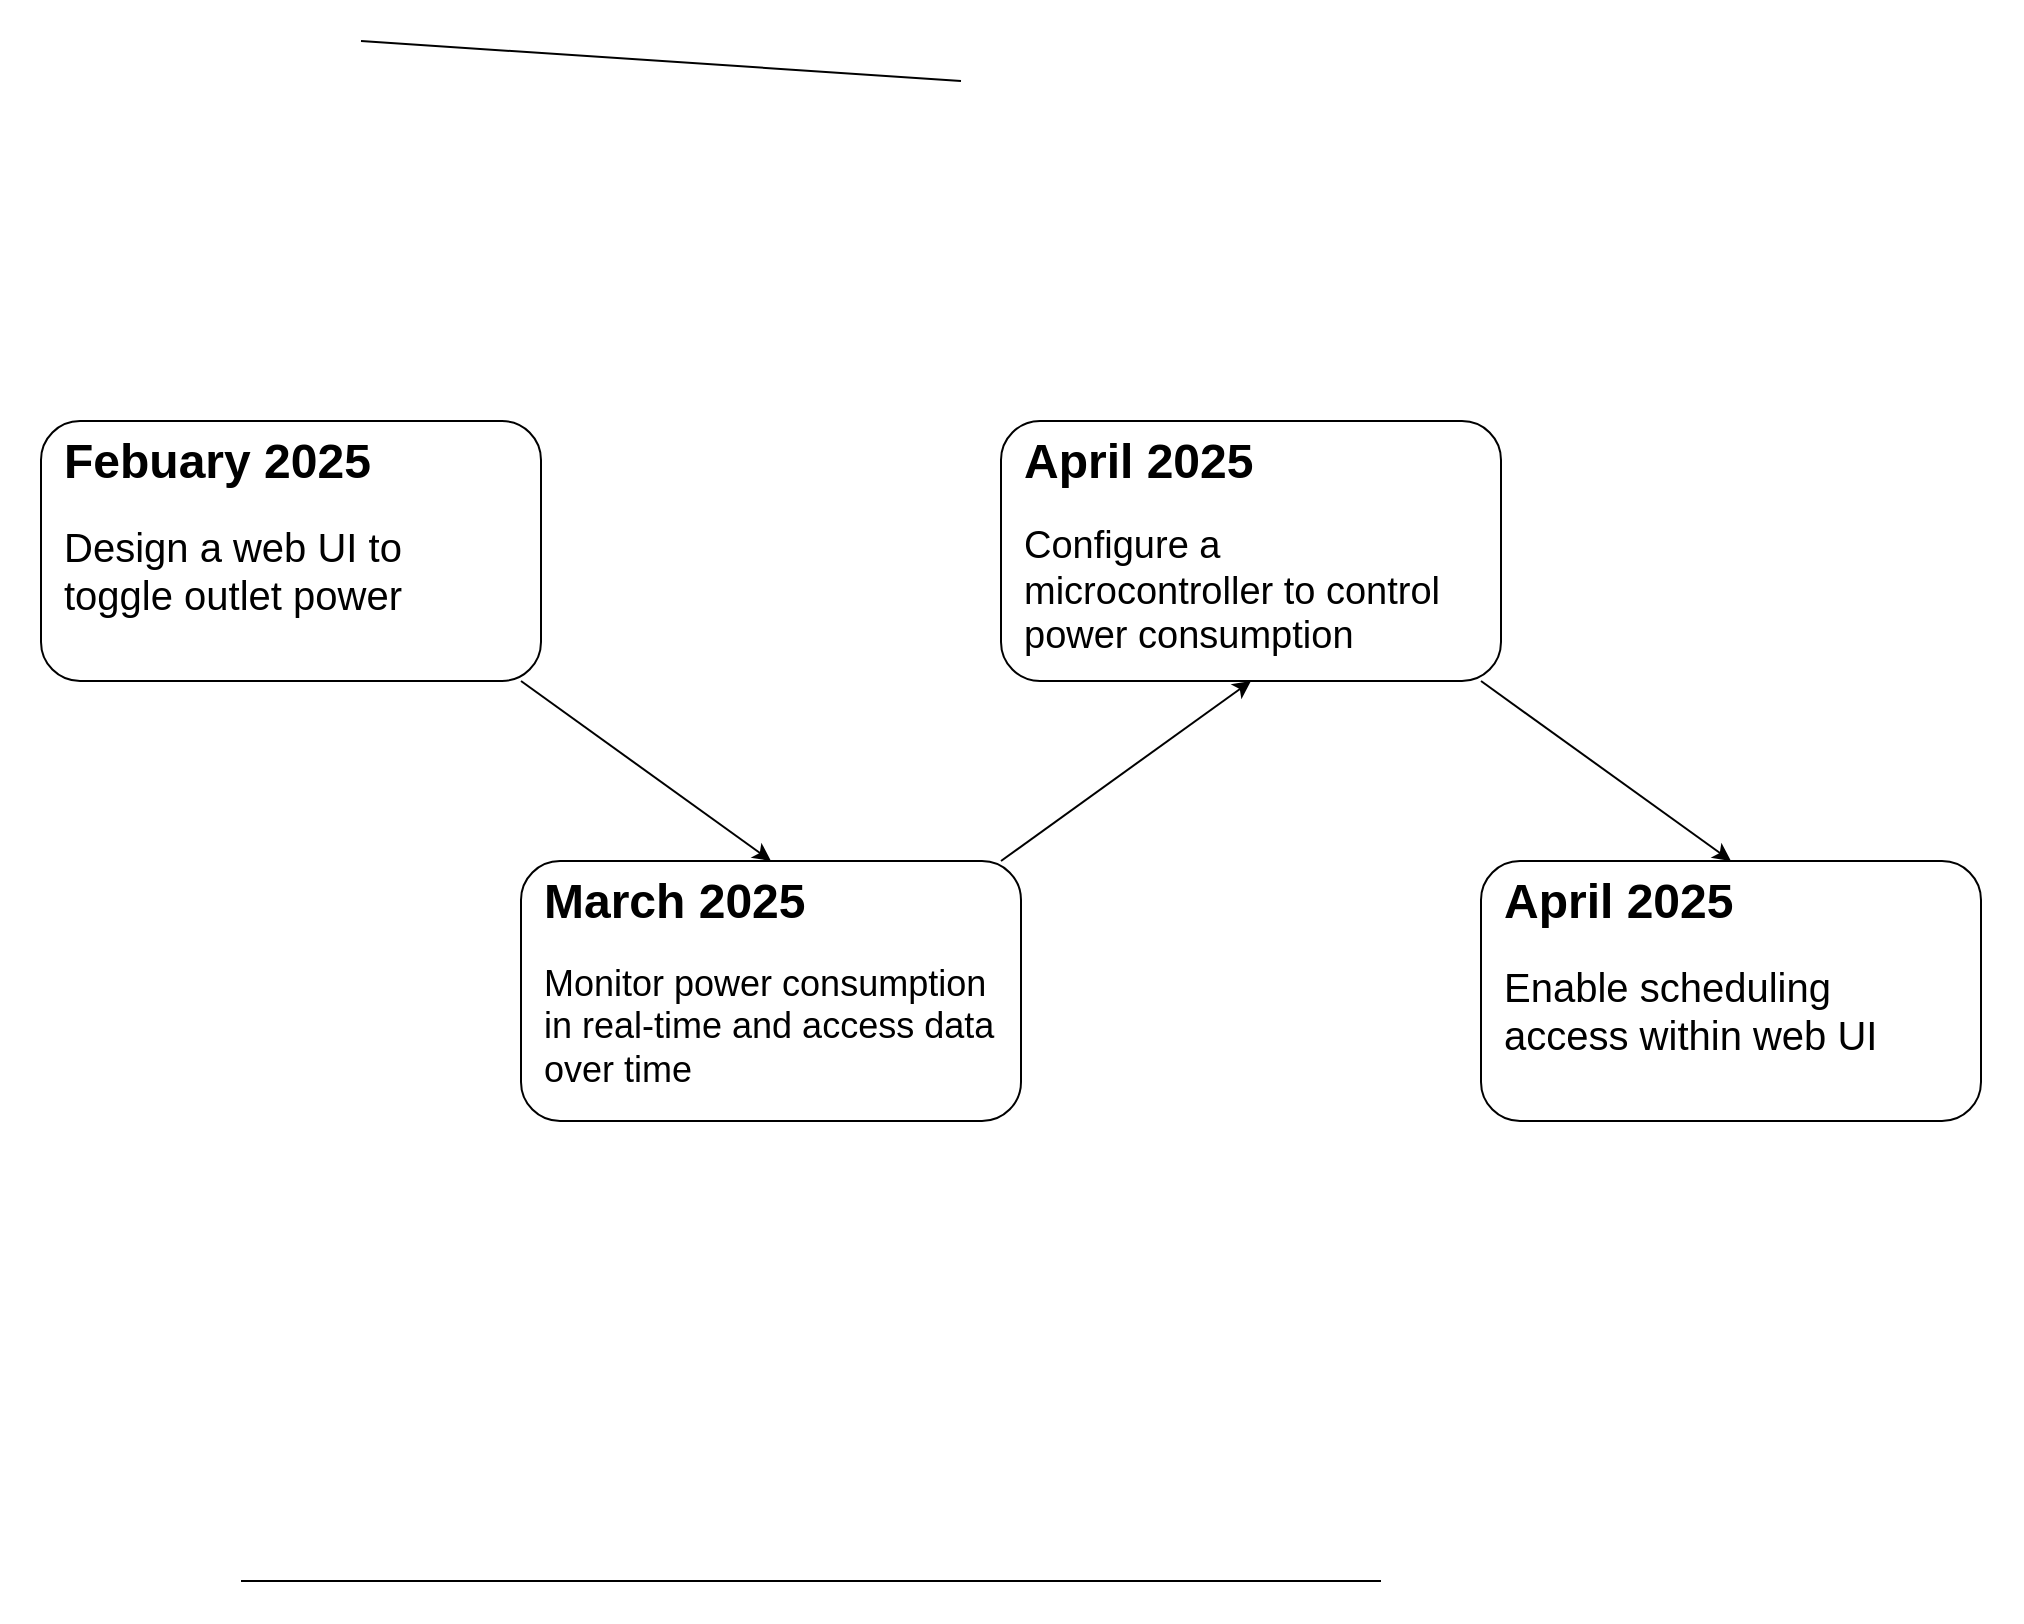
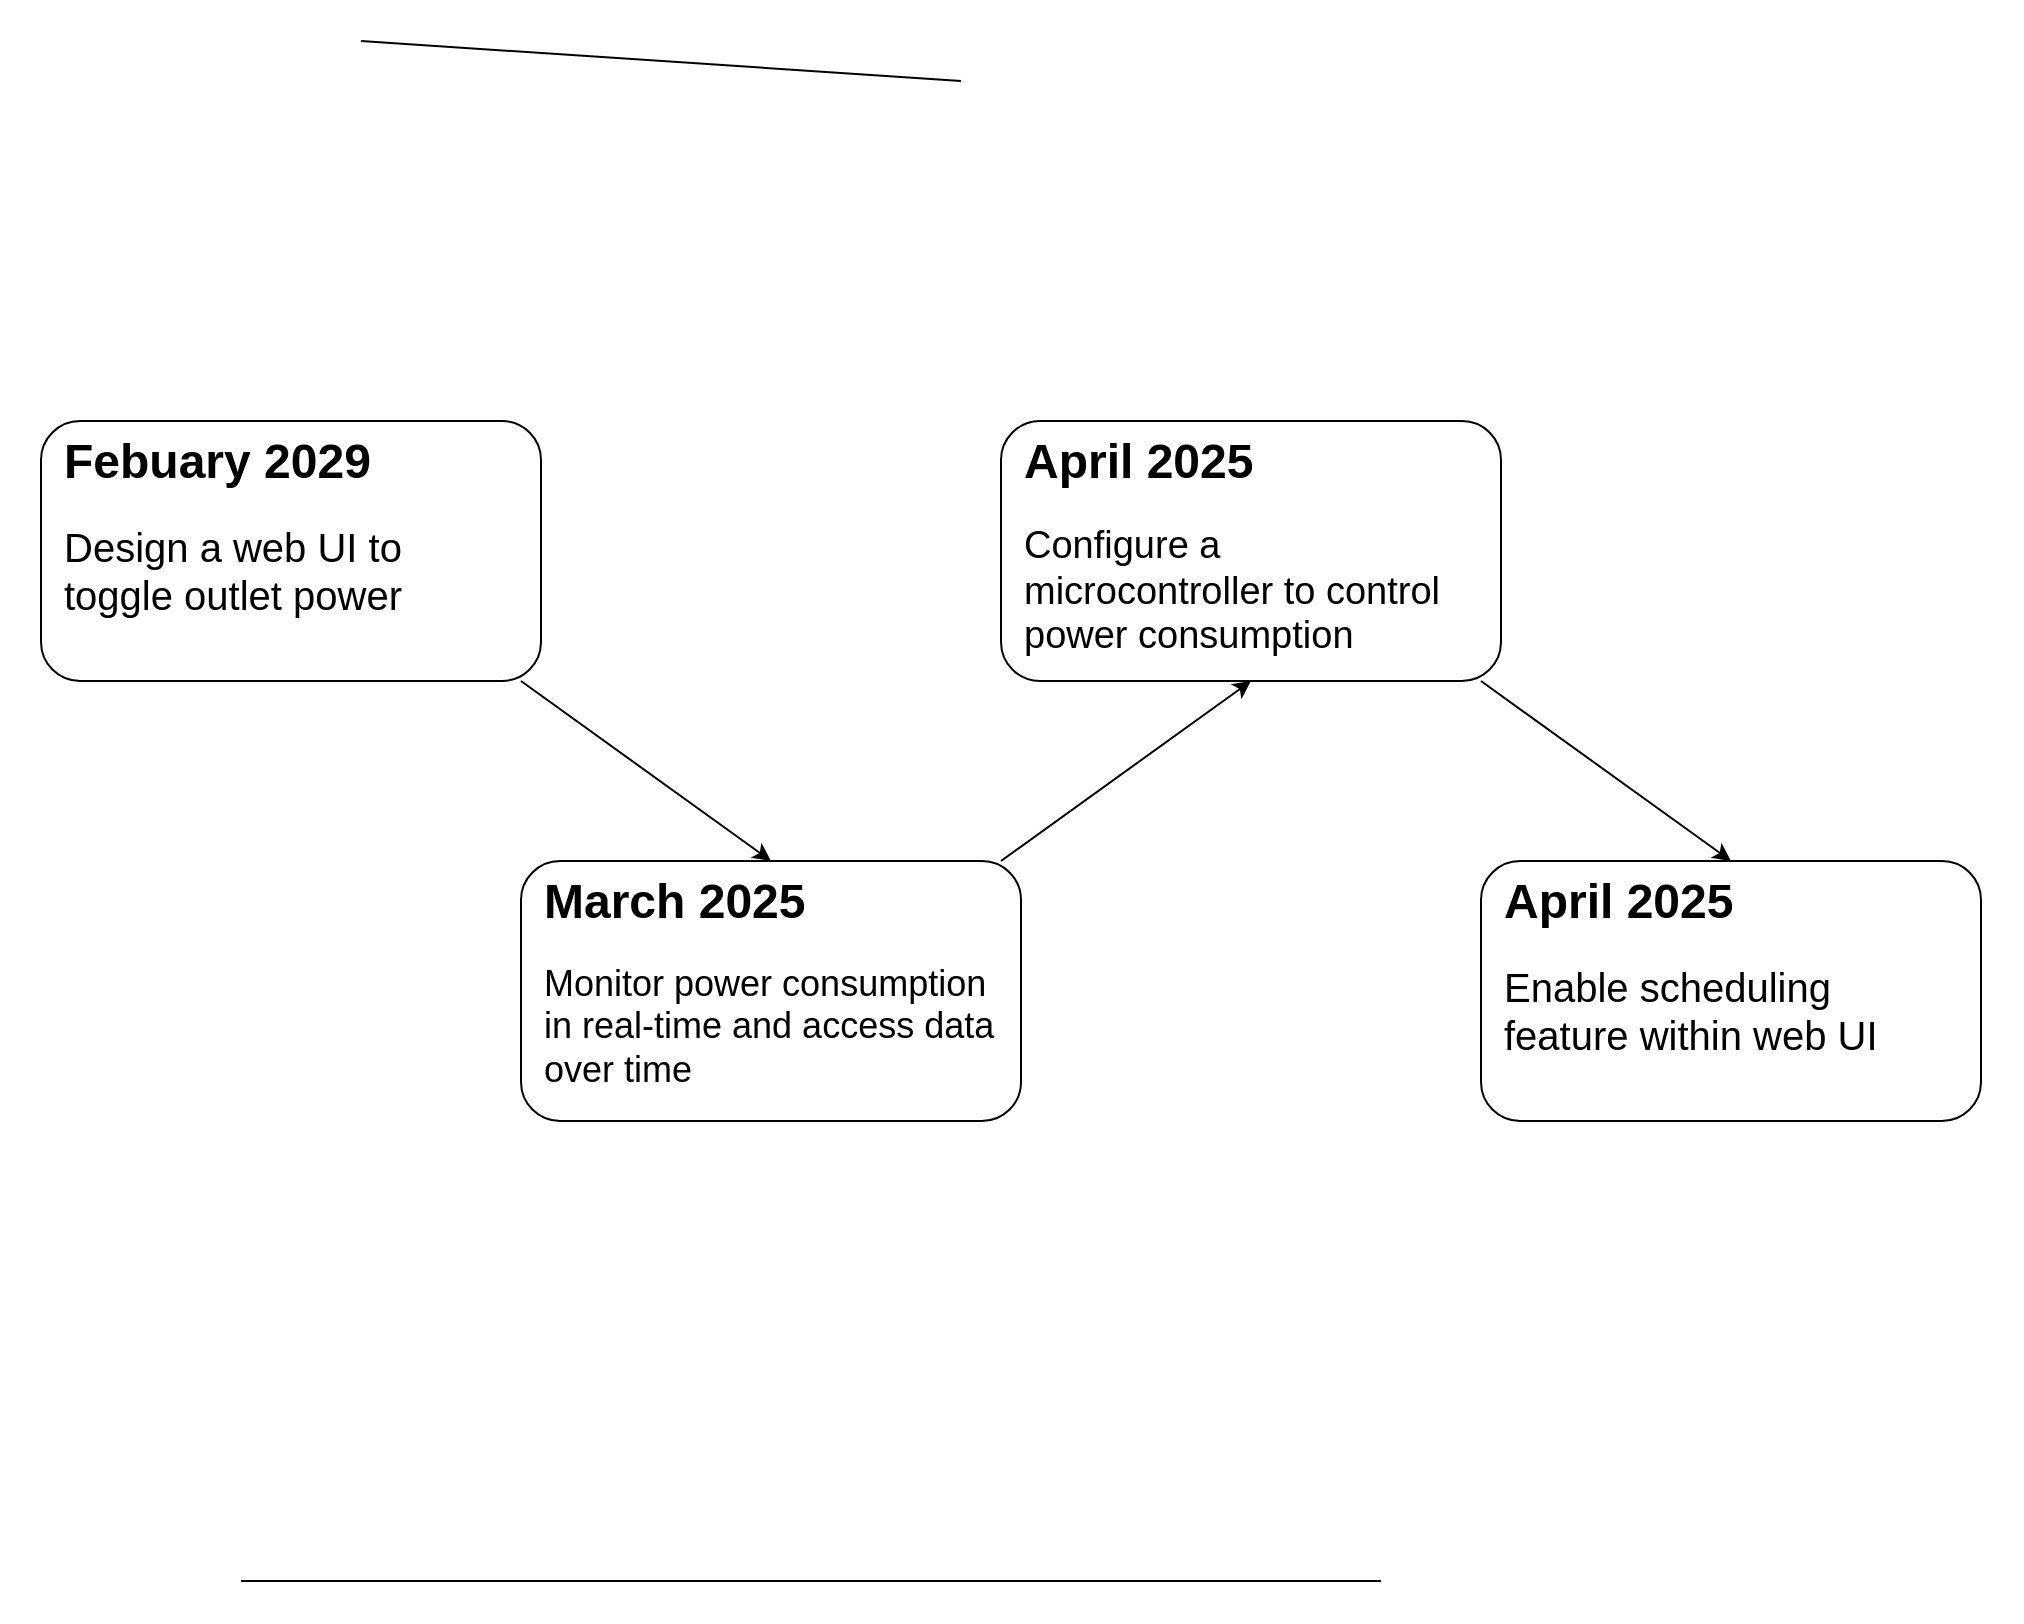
node "Febuary 2025Design a web UI to toggle outlet power": label "Febuary 2025Design a web UI to toggle outlet power" -> "Febuary 2029Design a web UI to toggle outlet power"
node "April 2025Enable scheduling access within web UI": label "April 2025Enable scheduling access within web UI" -> "April 2025Enable scheduling feature within web UI"
